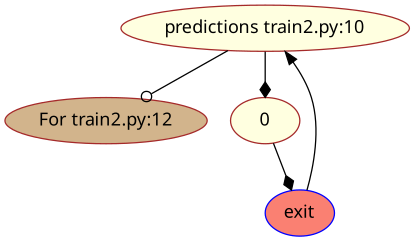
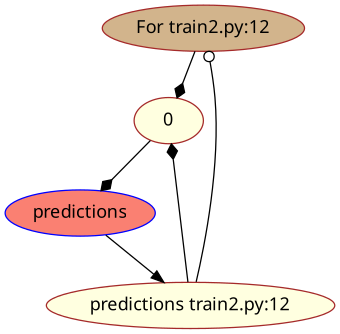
node "predictions train2.py:10": label "predictions train2.py:10" -> "predictions train2.py:12"
edge "For train2.py:12" -> "0": added
node "exit": label "exit" -> "predictions"
